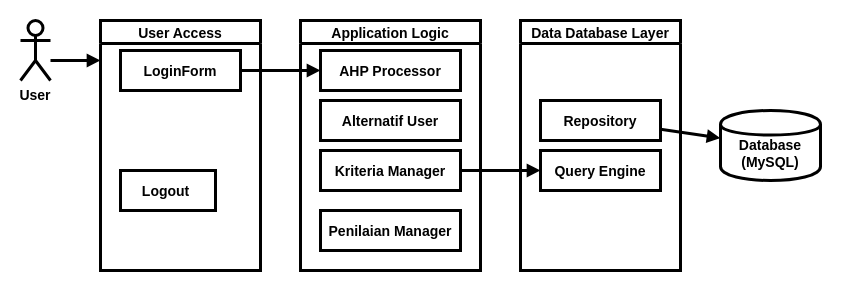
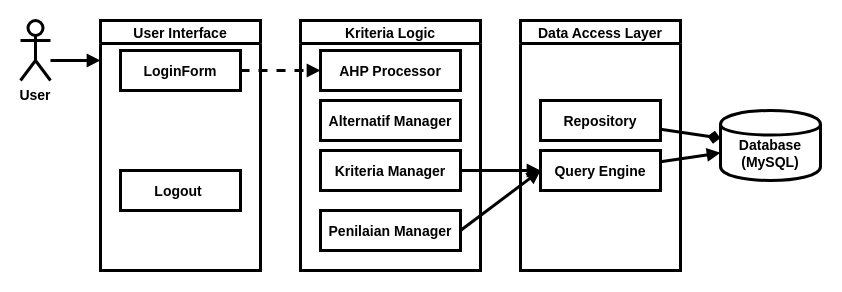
node "User Access": label "User Access" -> "User Interface"
node "Application Logic": label "Application Logic" -> "Kriteria Logic"
node "Data Database Layer": label "Data Database Layer" -> "Data Access Layer"
edge "LoginForm" -> "AHP Processor": style solid -> dashed
node "Alternatif User": label "Alternatif User" -> "Alternatif Manager"
edge "Repository" -> "Database (MySQL)": arrowhead block -> diamond
edge "Query Engine" -> "Database (MySQL)": added
node "Logout": size 95x40 -> 120x40
edge "Penilaian Manager" -> "Query Engine": added
